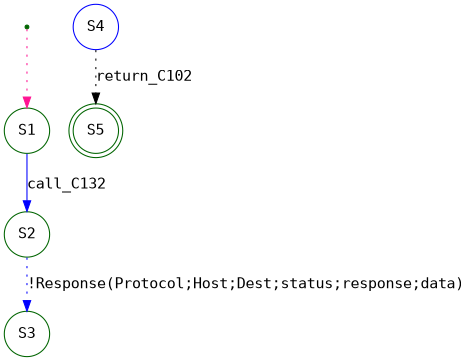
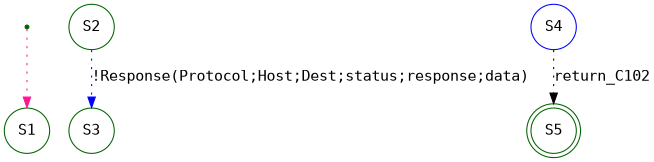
edge "S1" -> "S2": removed, label "call_C132"
